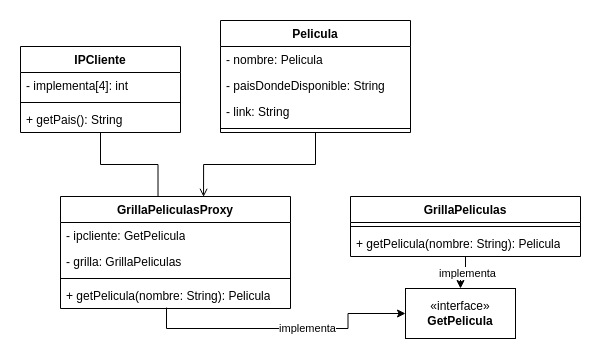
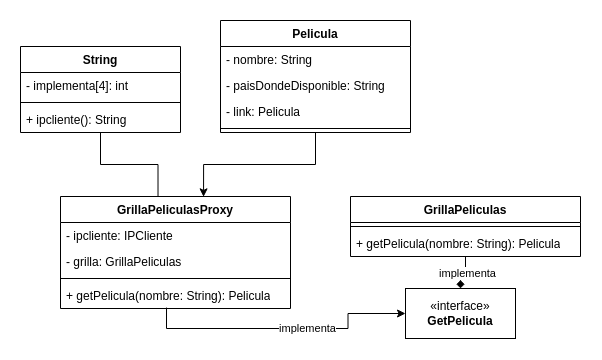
node "IPCliente": label "IPCliente" -> "String"
node "- nombre: Pelicula": label "- nombre: Pelicula" -> "- nombre: String"
node "- link: String": label "- link: String" -> "- link: Pelicula"
node "+ getPais(): String": label "+ getPais(): String" -> "+ ipcliente(): String"
edge "Pelicula" -> "GrillaPeliculasProxy": arrowhead open -> classic
node "- ipcliente: GetPelicula": label "- ipcliente: GetPelicula" -> "- ipcliente: IPCliente"
edge "GrillaPeliculas" -> "«interface» GetPelicula": arrowhead classic -> diamond
